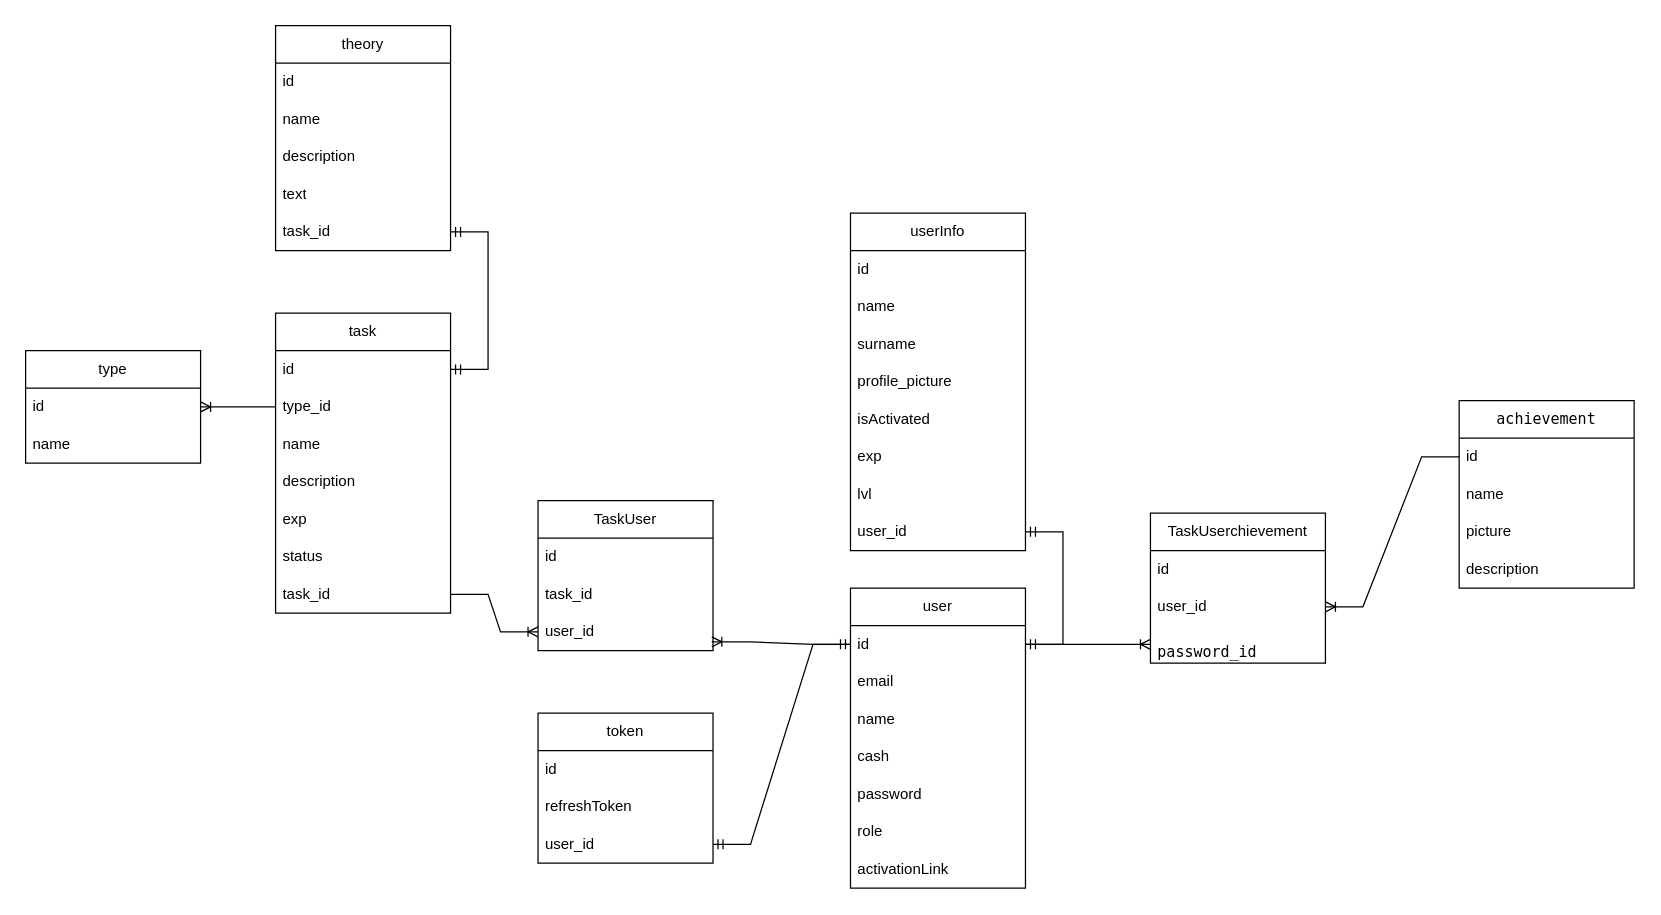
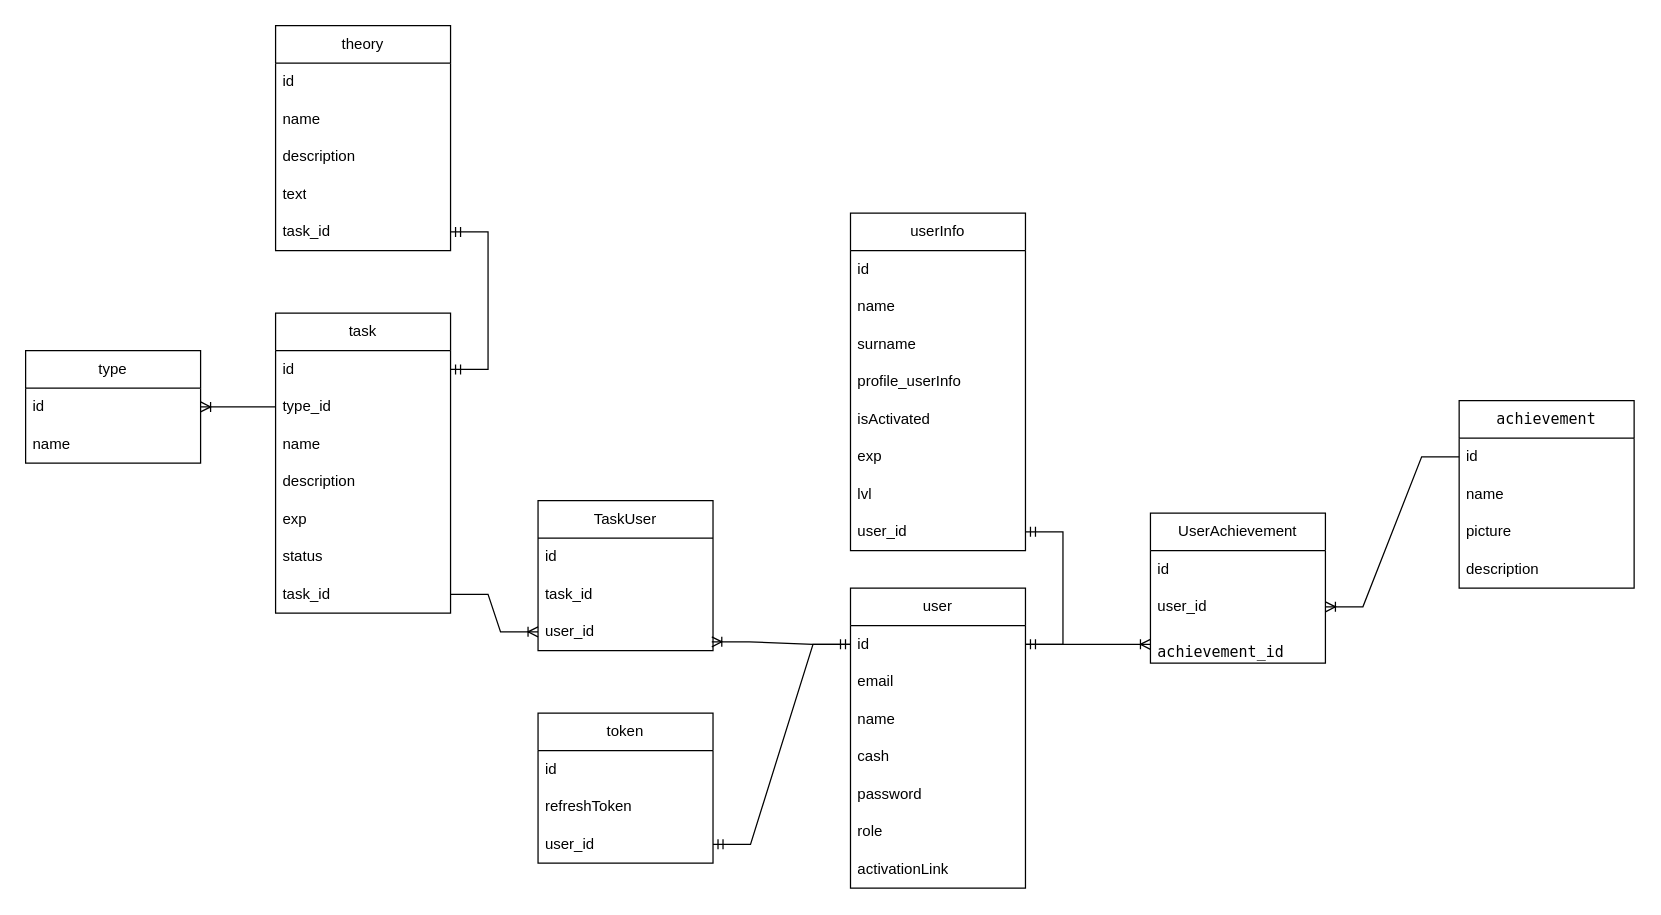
node "profile_picture": label "profile_picture" -> "profile_userInfo"
node "TaskUserchievement": label "TaskUserchievement" -> "UserAchievement"
node "password_id": label "password_id" -> "achievement_id"
